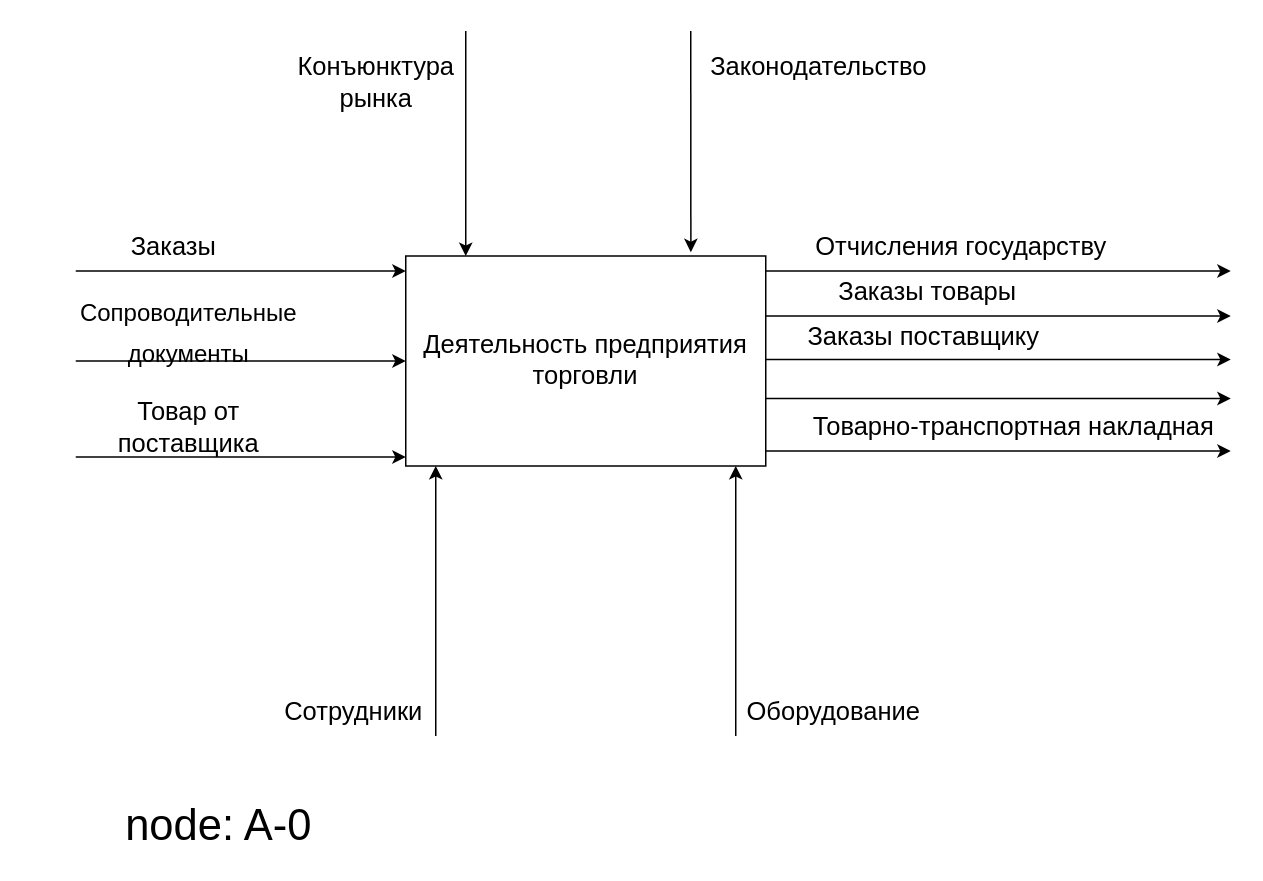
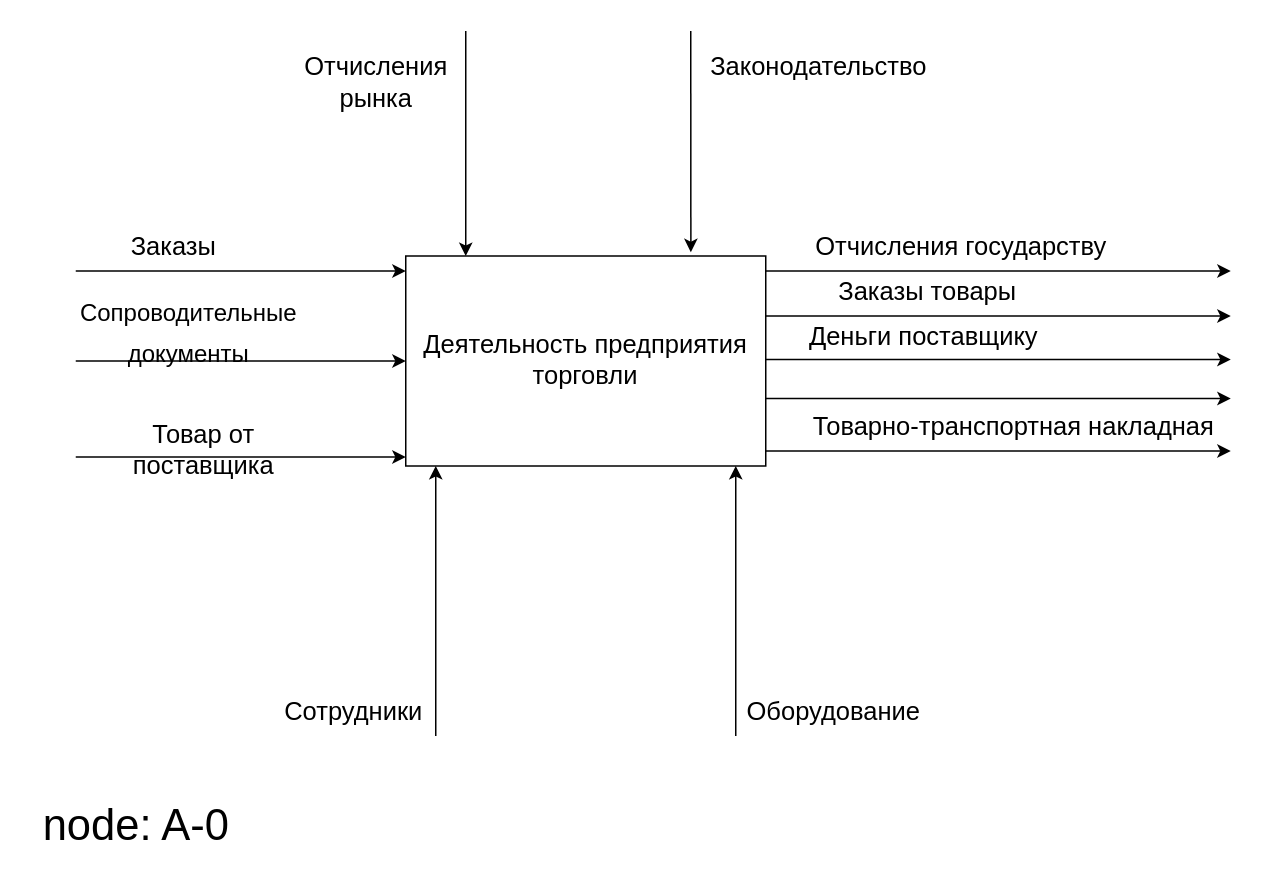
node "Конъюнктура рынка": label "Конъюнктура рынка" -> "Отчисления рынка"
node "Заказы поставщику": label "Заказы поставщику" -> "Деньги поставщику"
node "Товар от поставщика": moved (188, 428) -> (203, 451)
node "node: A-0": moved (218, 826) -> (136, 826)
